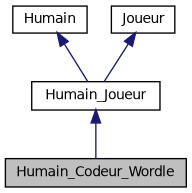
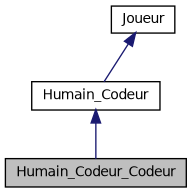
node "Humain": removed
node "Humain_Joueur": label "Humain_Joueur" -> "Humain_Codeur"
node "Humain_Codeur_Wordle": label "Humain_Codeur_Wordle" -> "Humain_Codeur_Codeur"
